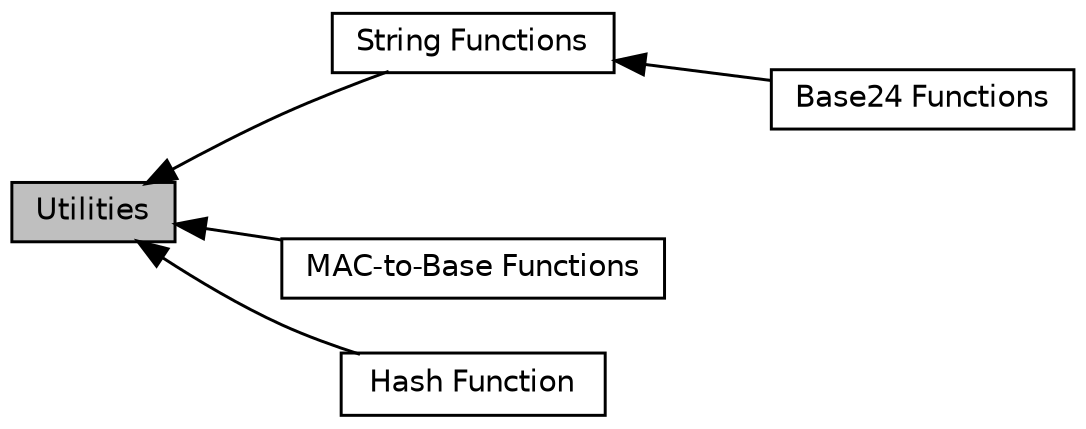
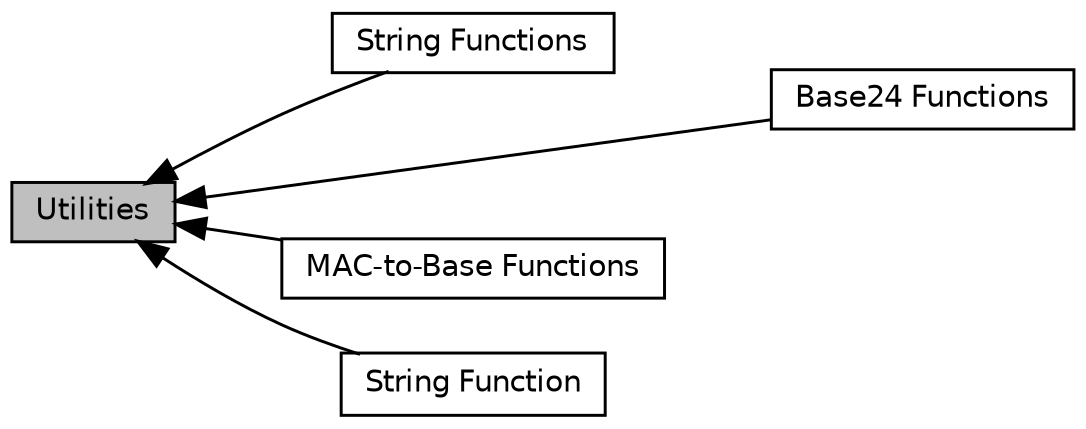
edge "Base24 Functions" -> "String Functions": now "Base24 Functions" -> "Utilities"
node "Hash Function": label "Hash Function" -> "String Function"
